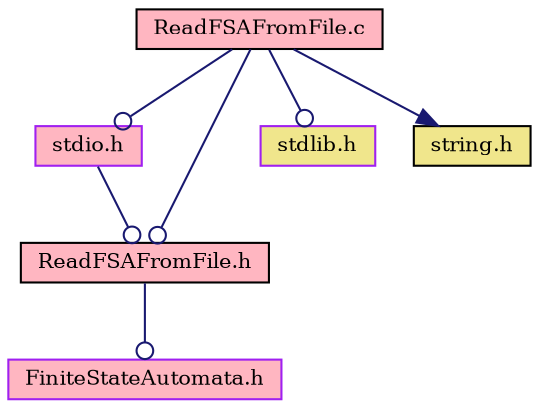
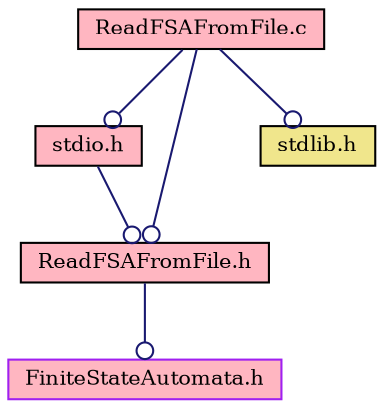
node "stdio.h": color purple -> black
node "stdlib.h": color purple -> black
node "string.h": removed
